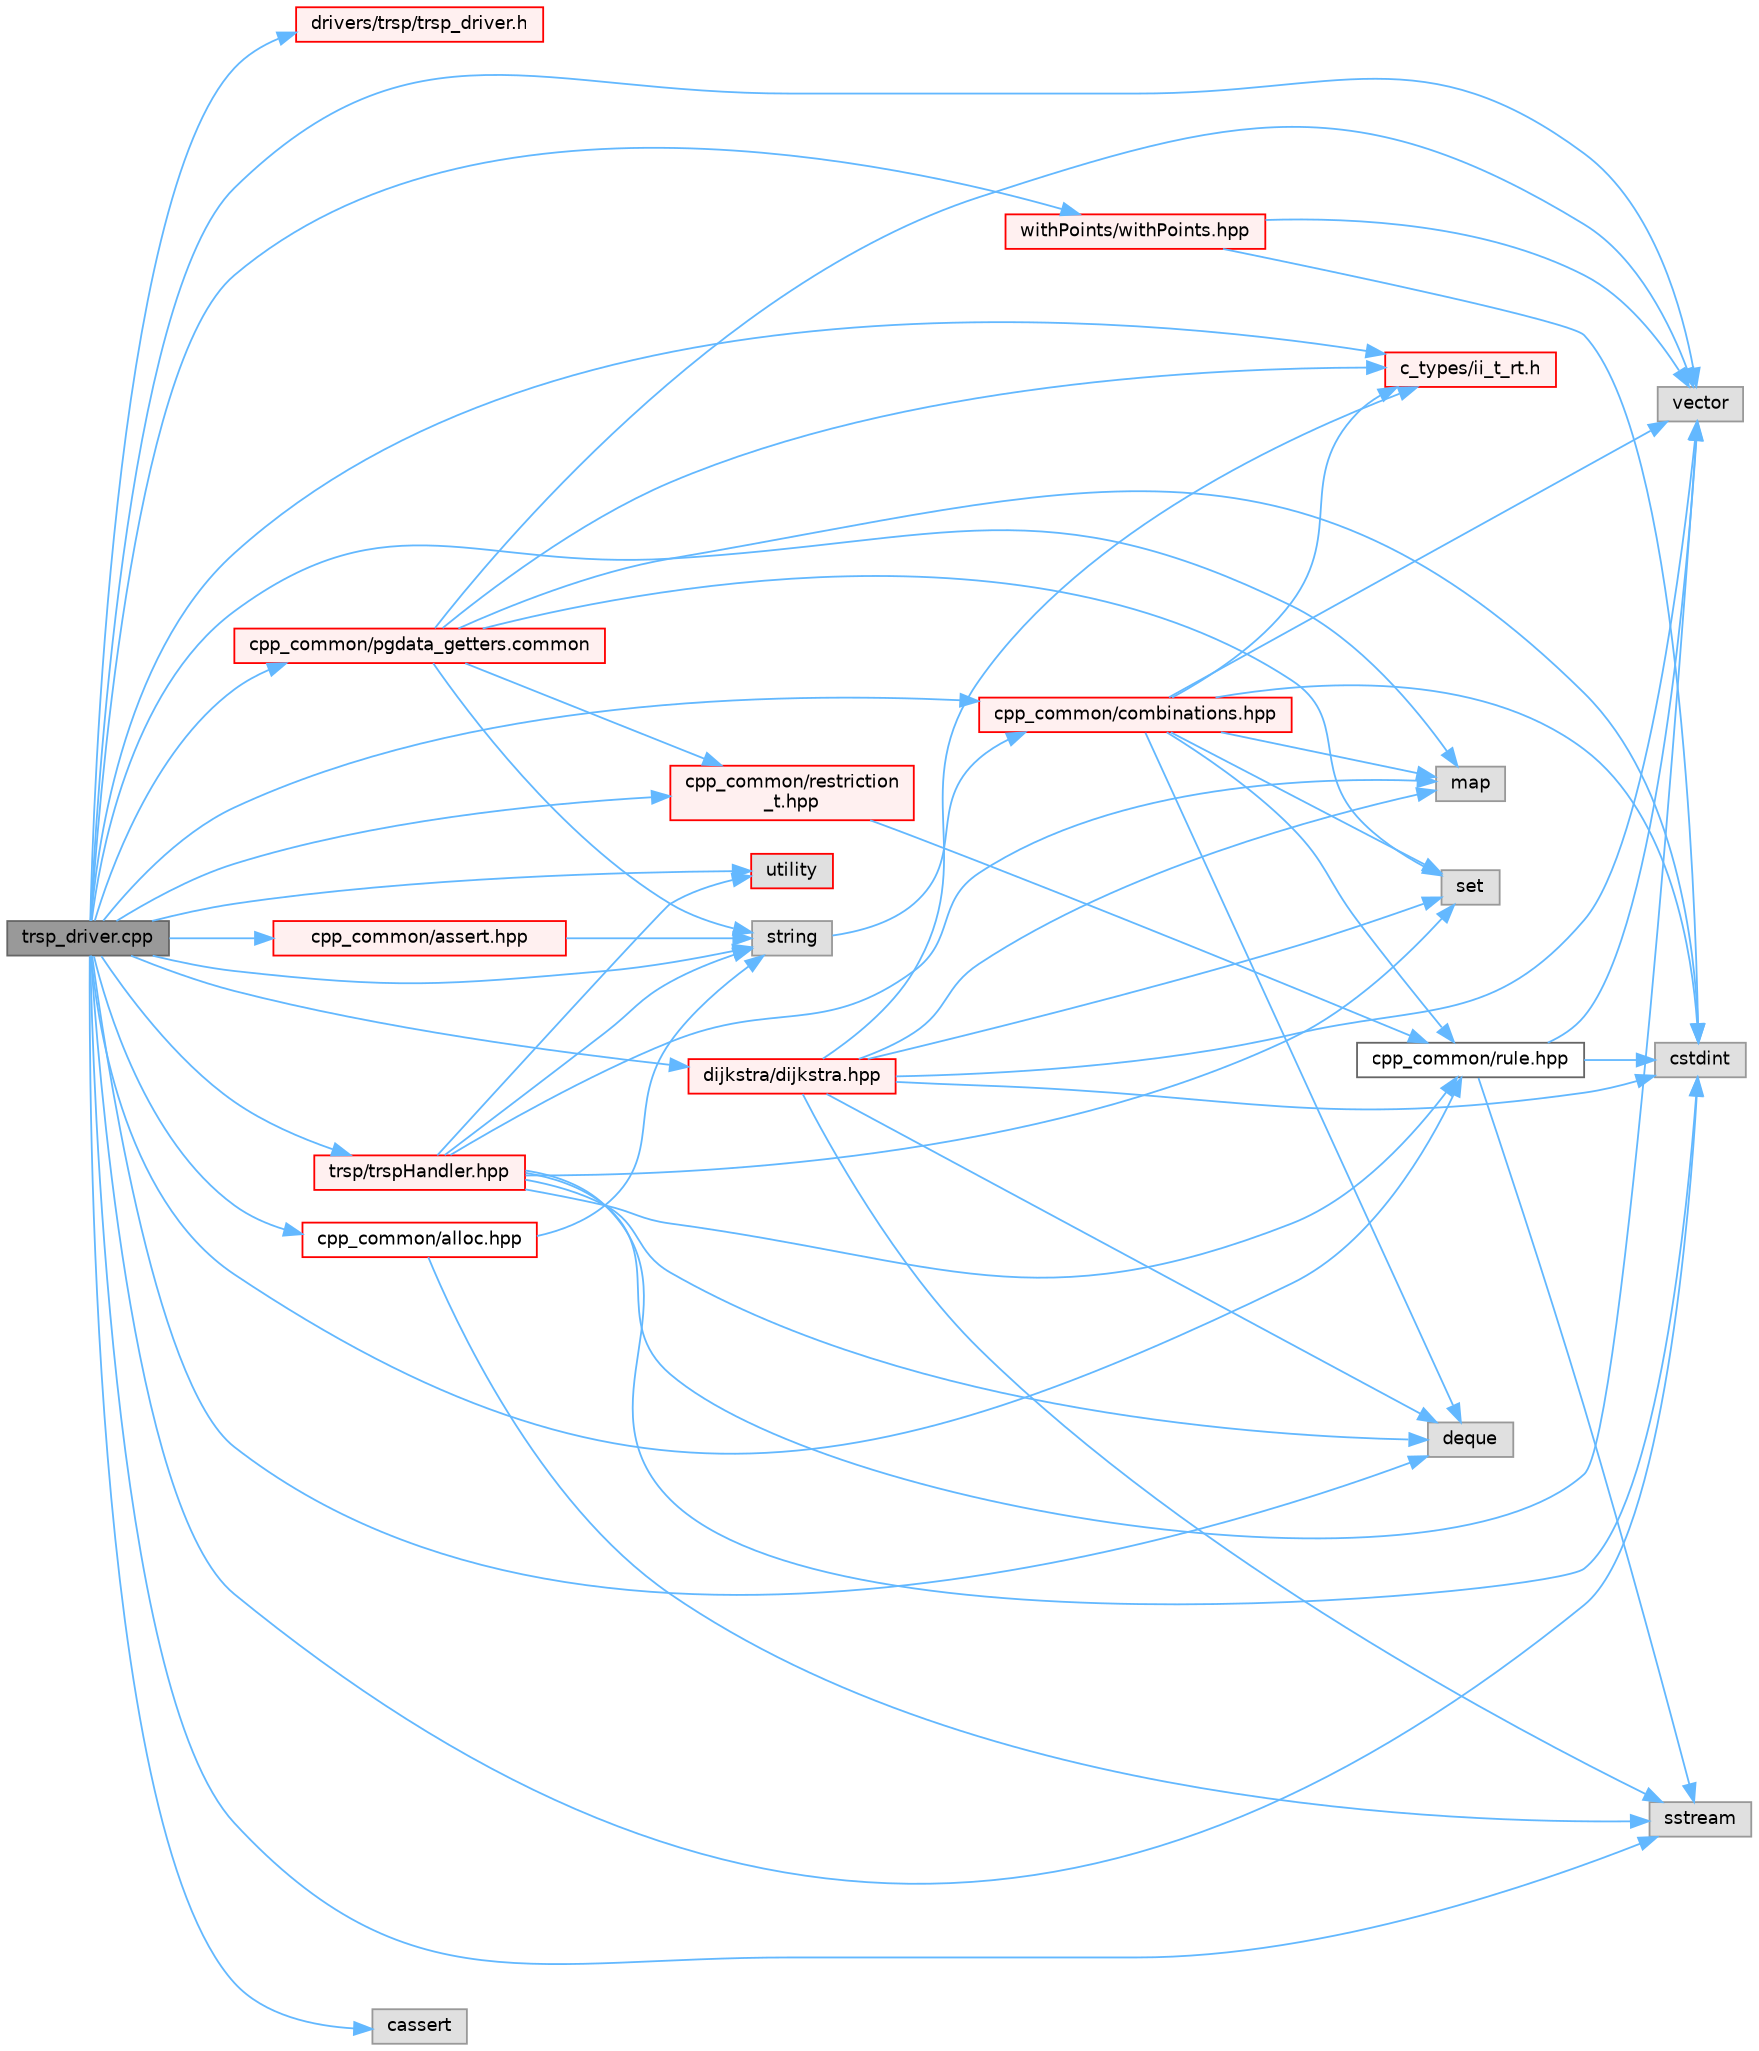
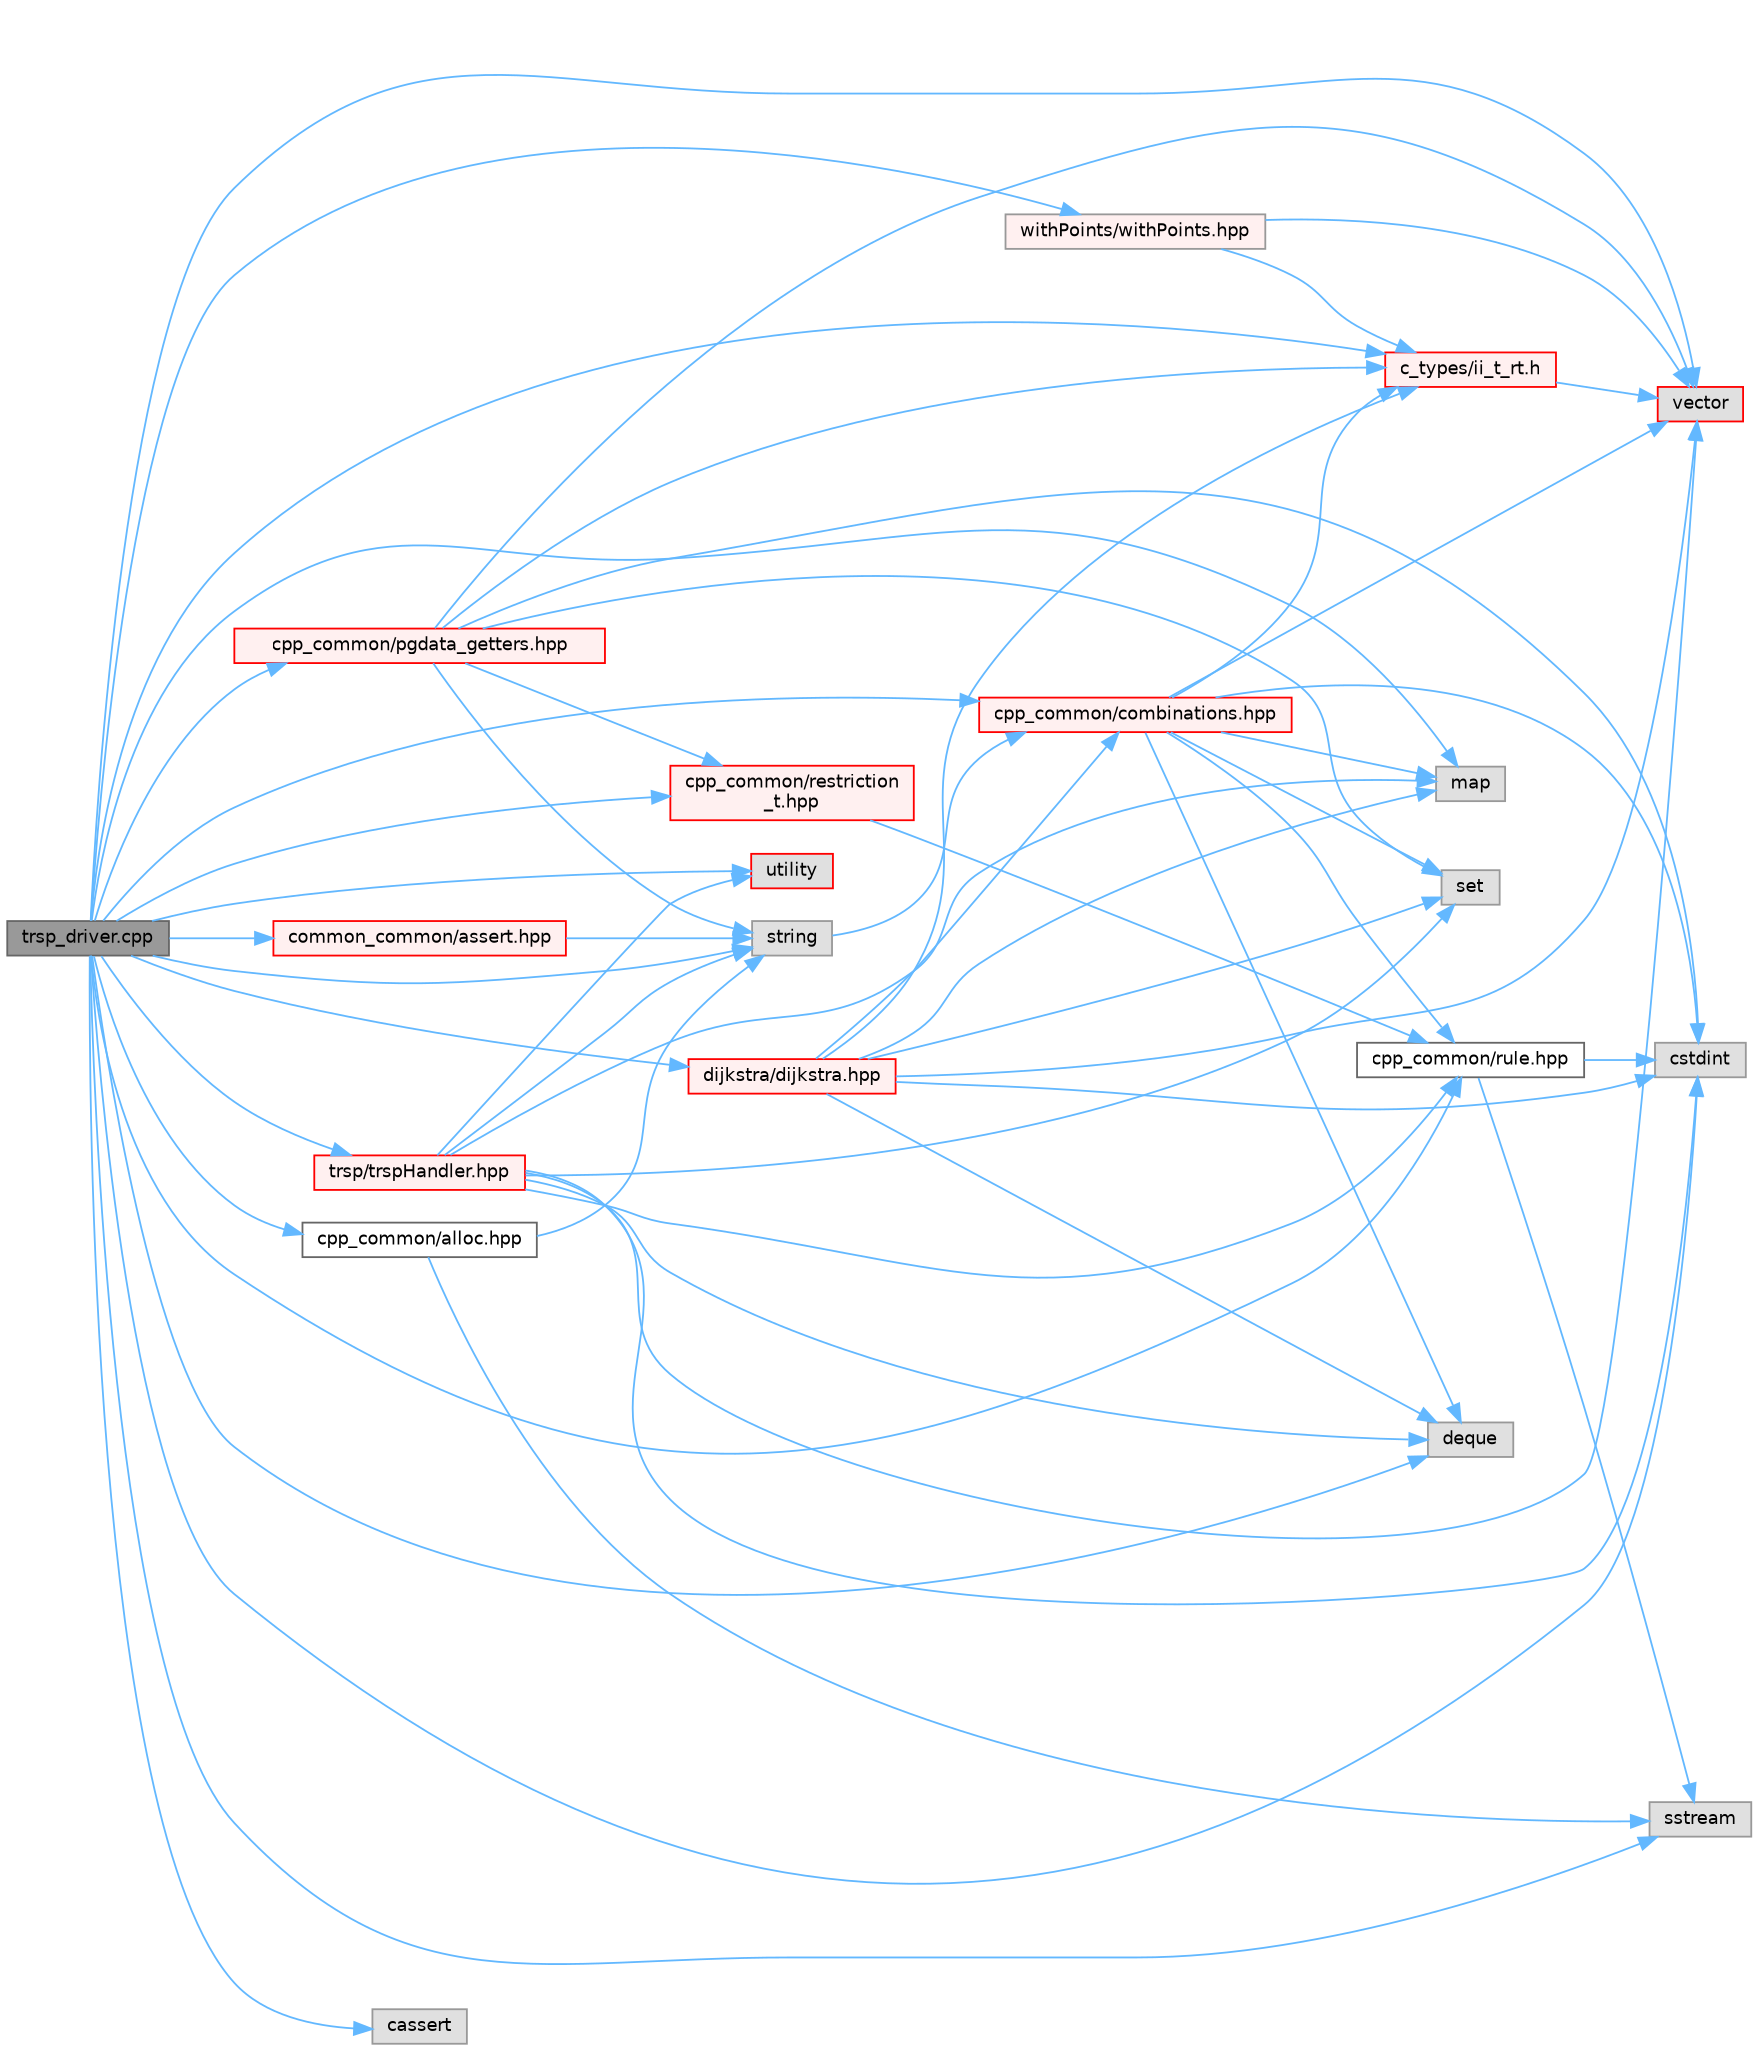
node "drivers/trsp/trsp_driver.h": removed
node "withPoints/withPoints.hpp": color red -> grey60
node "vector": color grey60 -> red
edge "withPoints/withPoints.hpp" -> "cstdint": now "withPoints/withPoints.hpp" -> "c_types/ii_t_rt.h"
node "cpp_common/pgdata_getters.common": label "cpp_common/pgdata_getters.common" -> "cpp_common/pgdata_getters.hpp"
edge "cpp_common/rule.hpp" -> "vector": now "c_types/ii_t_rt.h" -> "vector"
node "cpp_common/assert.hpp": label "cpp_common/assert.hpp" -> "common_common/assert.hpp"
node "cpp_common/alloc.hpp": color red -> grey40
edge "dijkstra/dijkstra.hpp" -> "sstream": now "dijkstra/dijkstra.hpp" -> "cpp_common/combinations.hpp"
